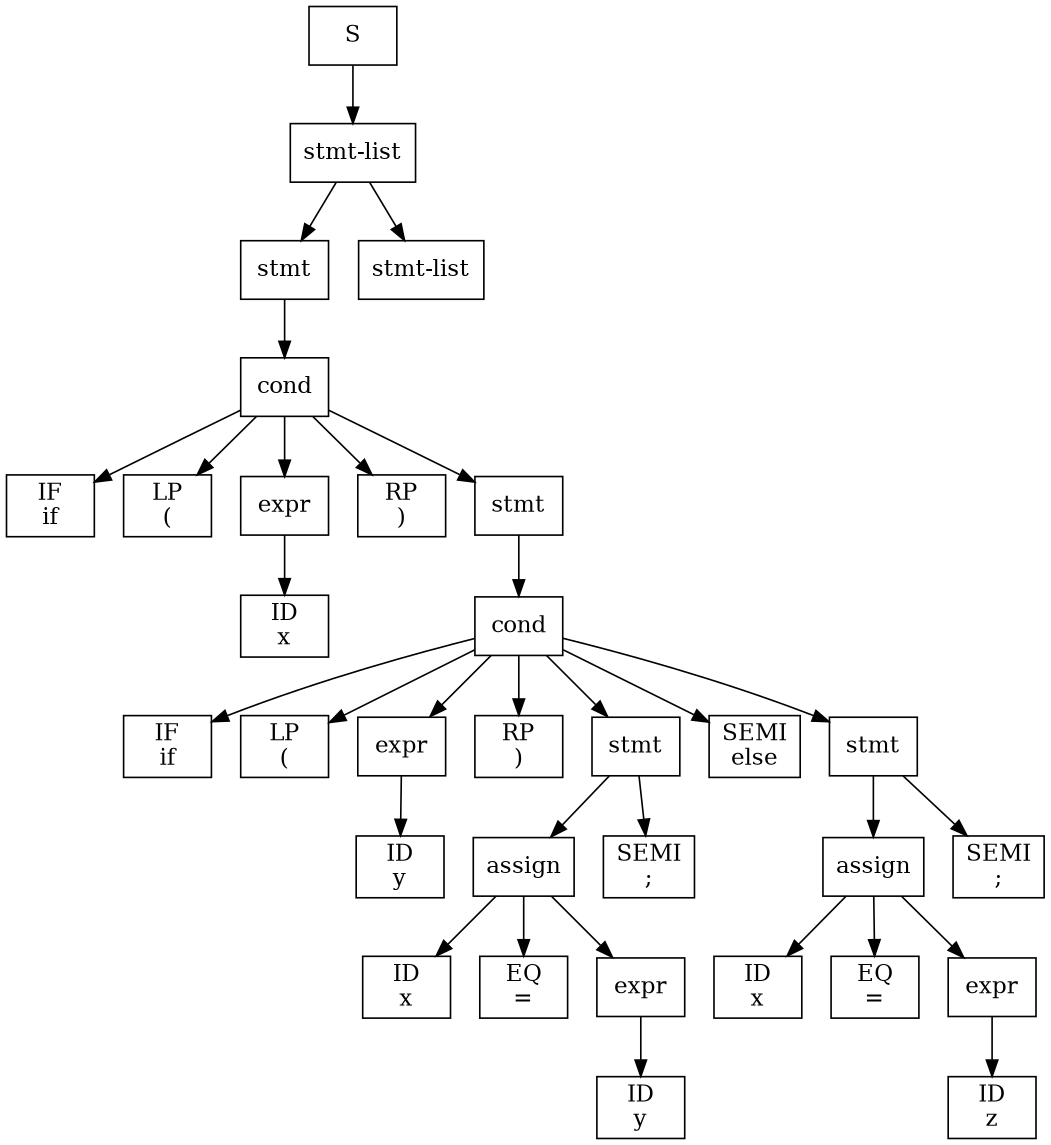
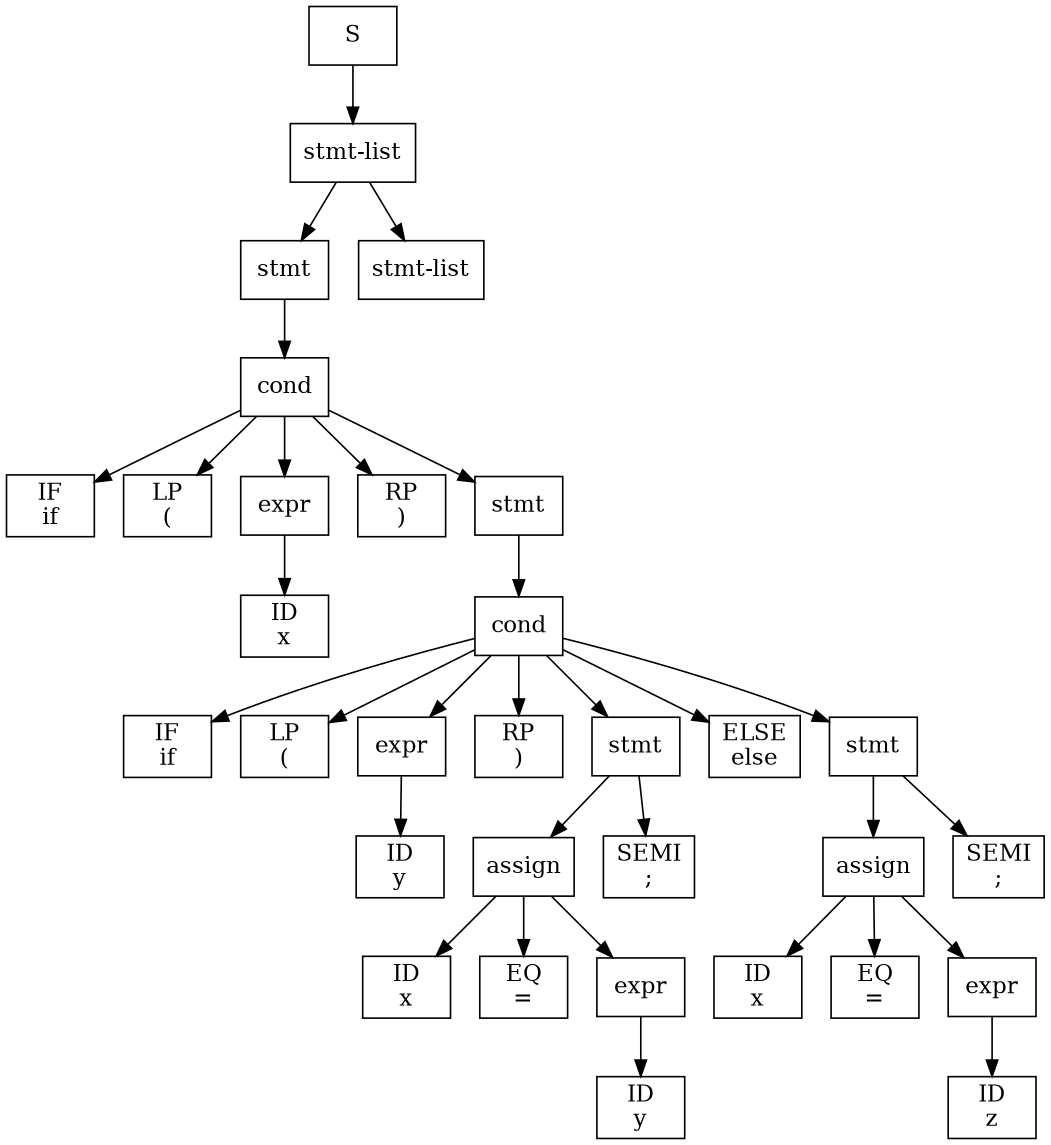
node "SEMI else": label "SEMI else" -> "ELSE else"
